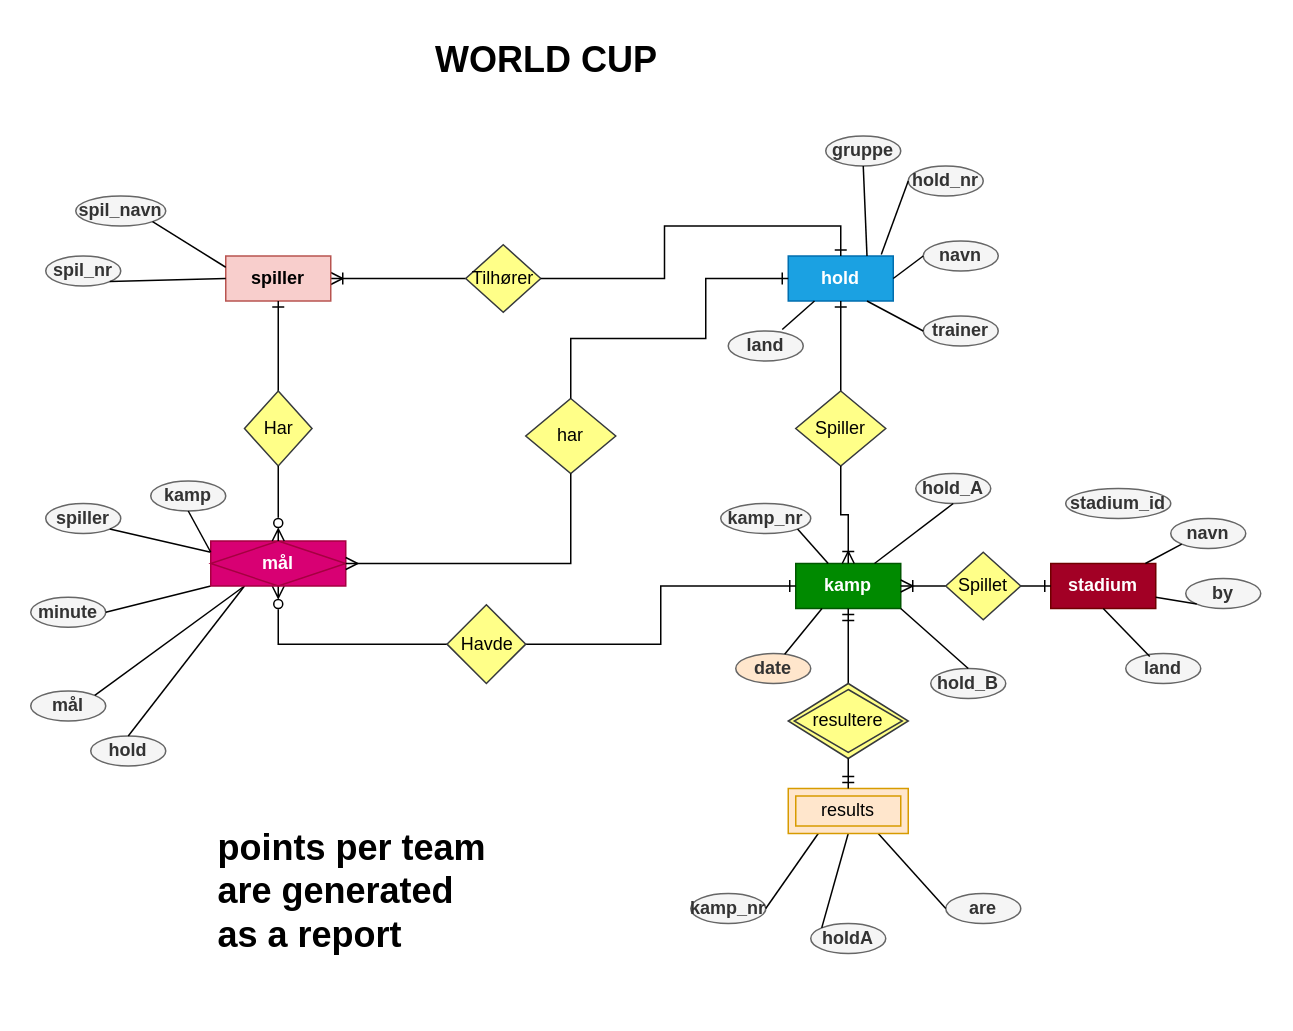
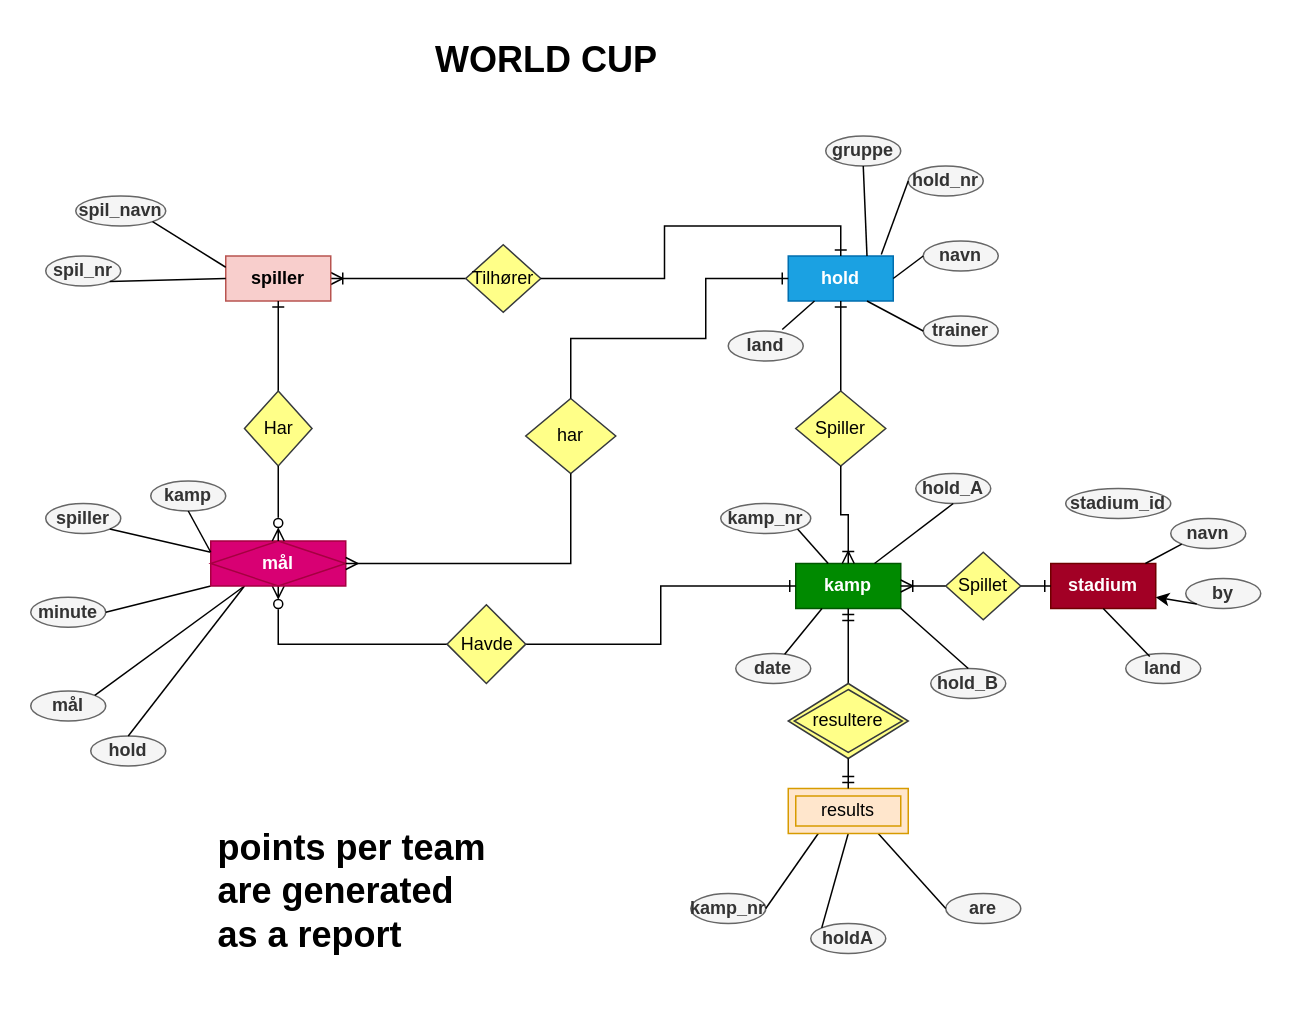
edge "stadium" -- "by": arrowhead none -> classic
node "date": fillcolor #ffe6cc -> #f5f5f5
